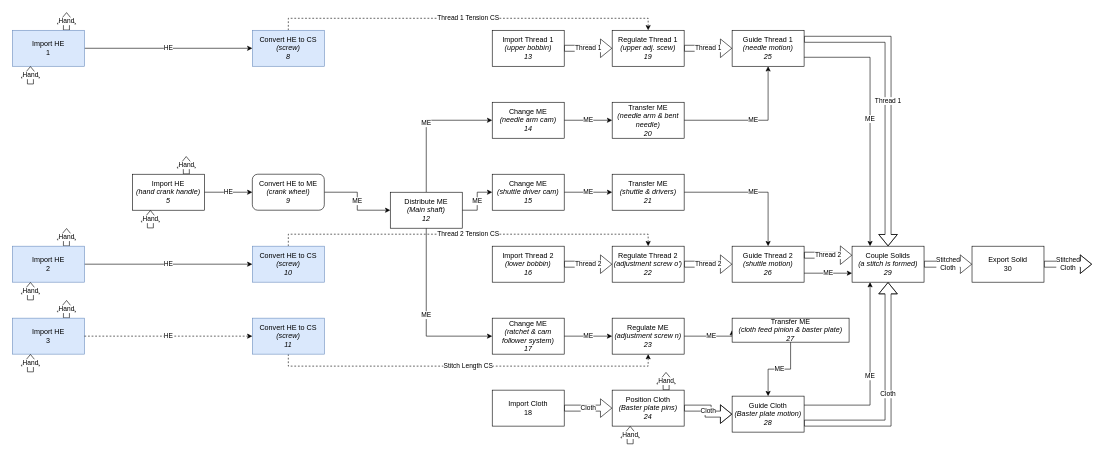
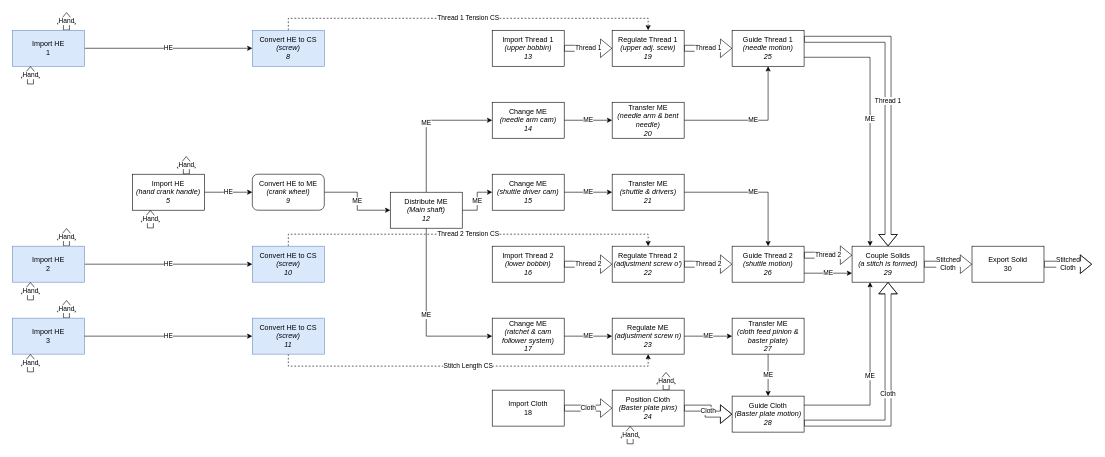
node "Transfer ME (cloth feed pinion & baster plate) 27": size 117x24 -> 72x36
edge "Import HE 3" -> "Convert HE to CS (screw) 11": style dashed -> solid
